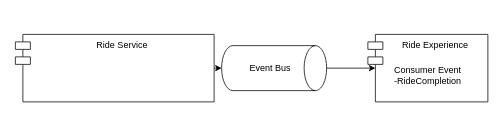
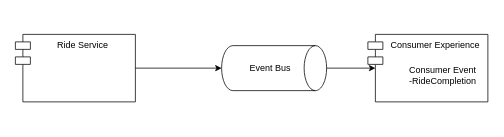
node "Ride Experience": label "Ride Experience" -> "Consumer Experience"
node "Ride Service": size 199x68 -> 120x68
node "Consumer Event -RideCompletion": moved (428, 75) -> (443, 75)
